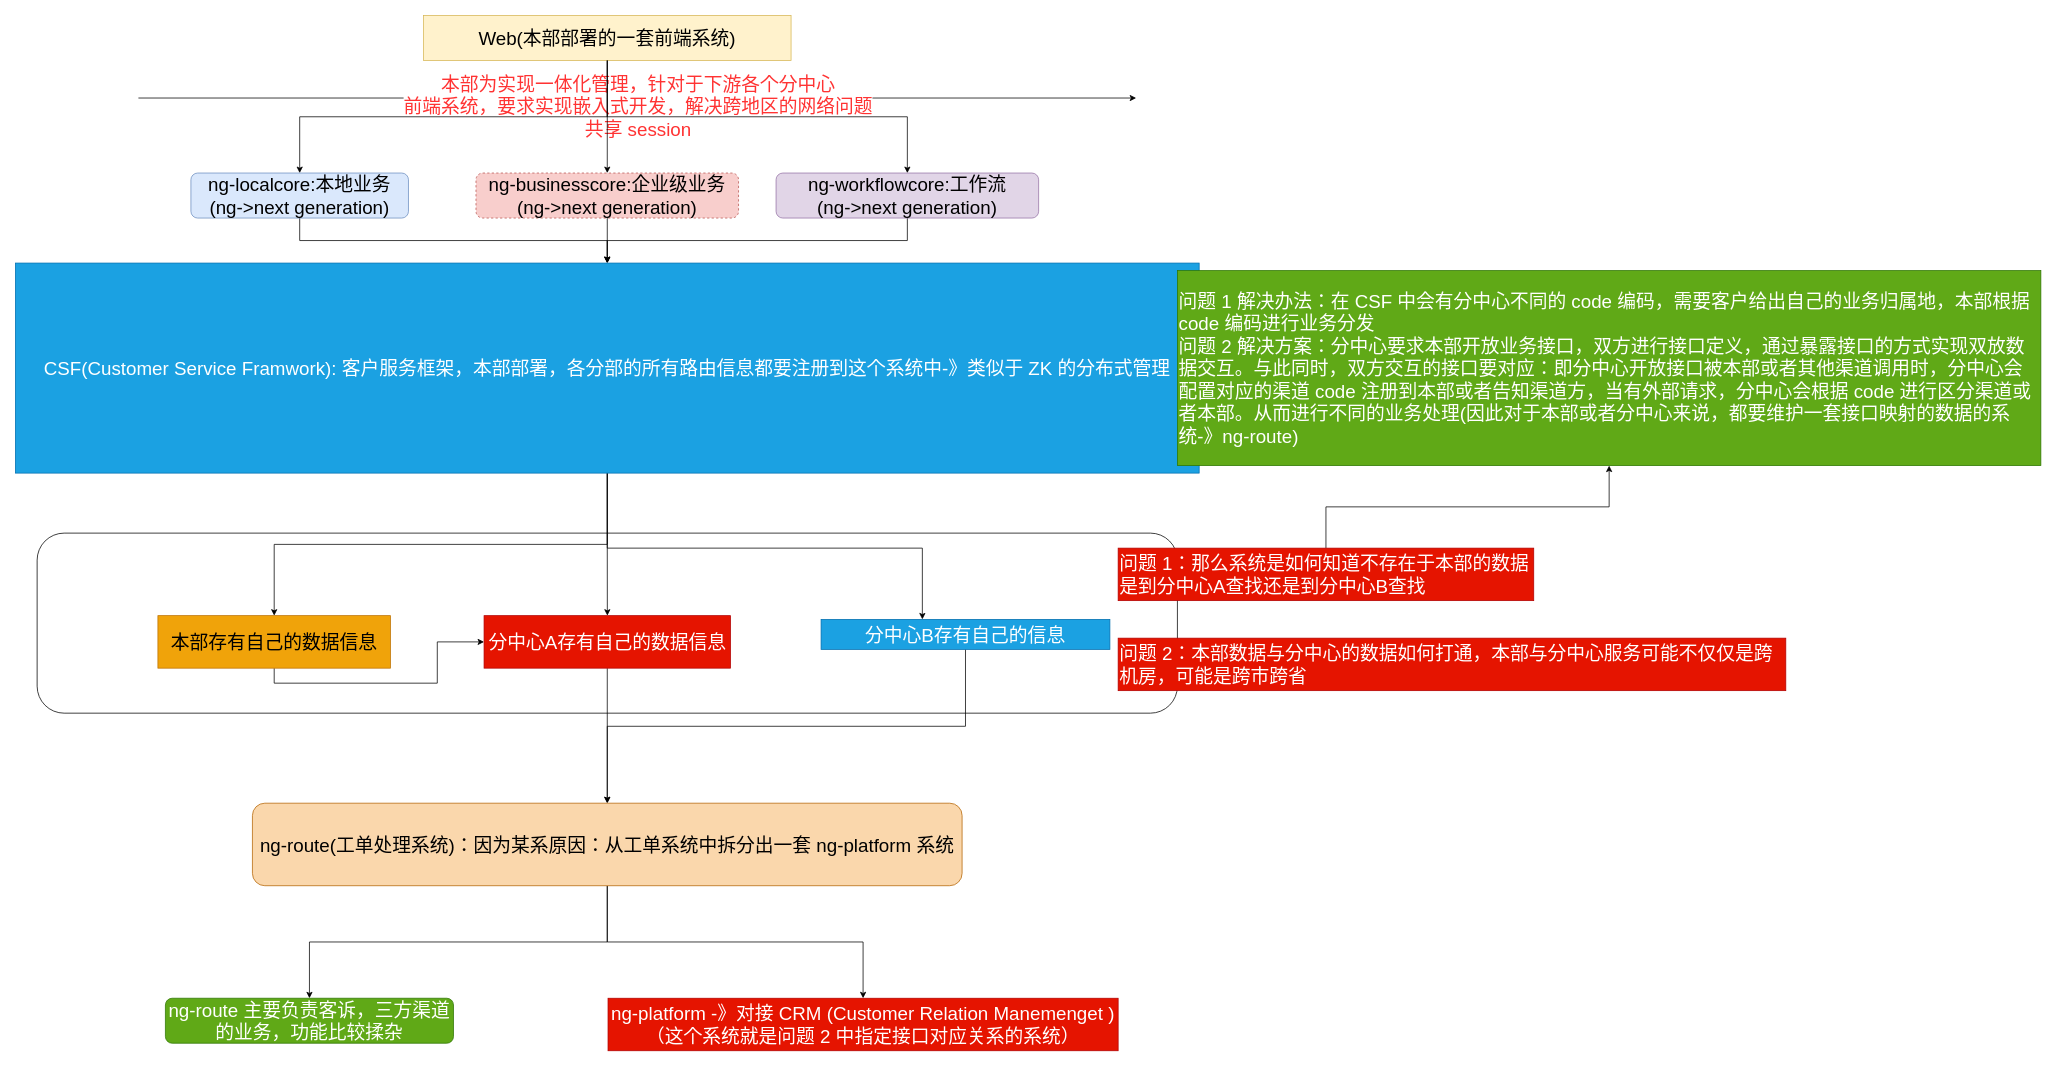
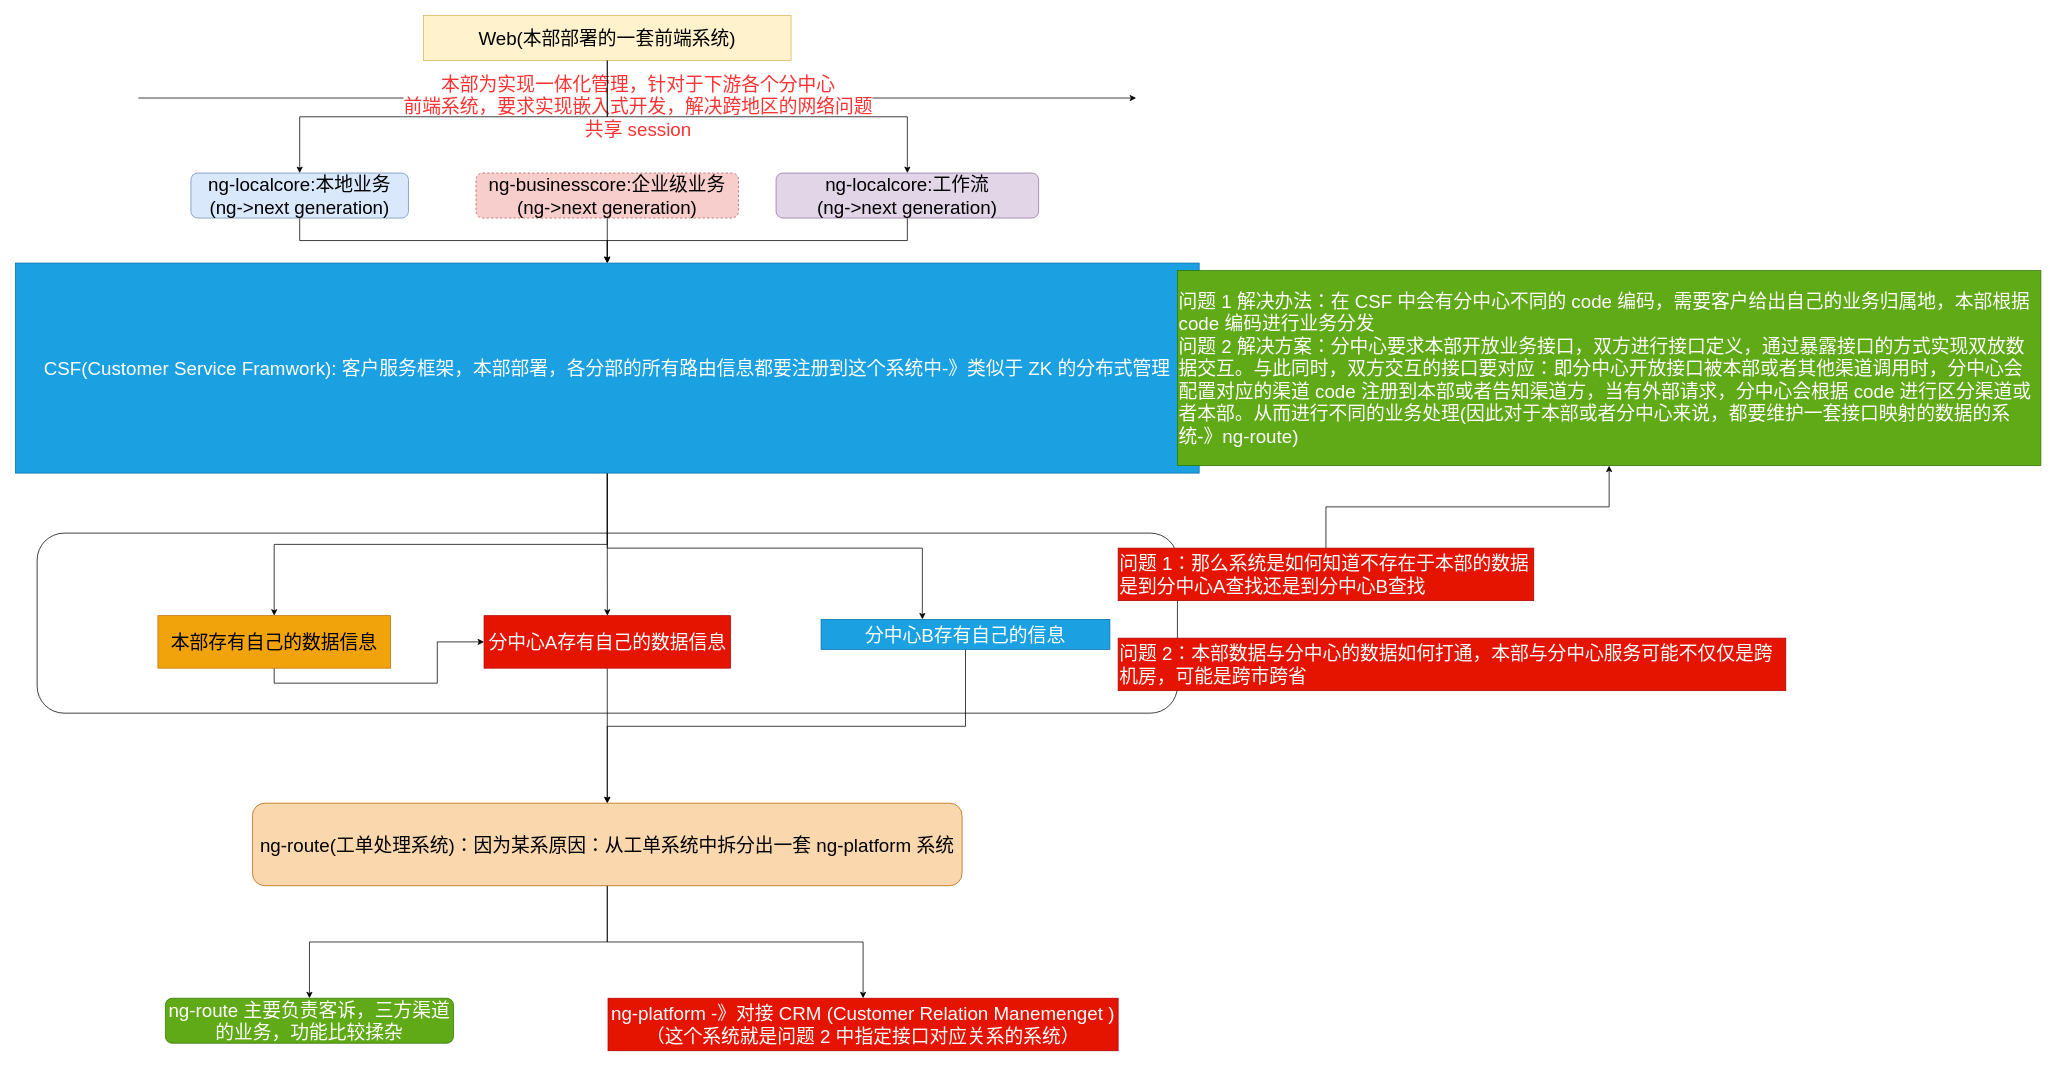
edge "Web(本部部署的一套前端系统)" -> "ng-businesscore:企业级业务 (ng->next generation)": removed
node "ng-workflowcore:工作流 (ng->next generation)": label "ng-workflowcore:工作流 (ng->next generation)" -> "ng-localcore:工作流 (ng->next generation)"
